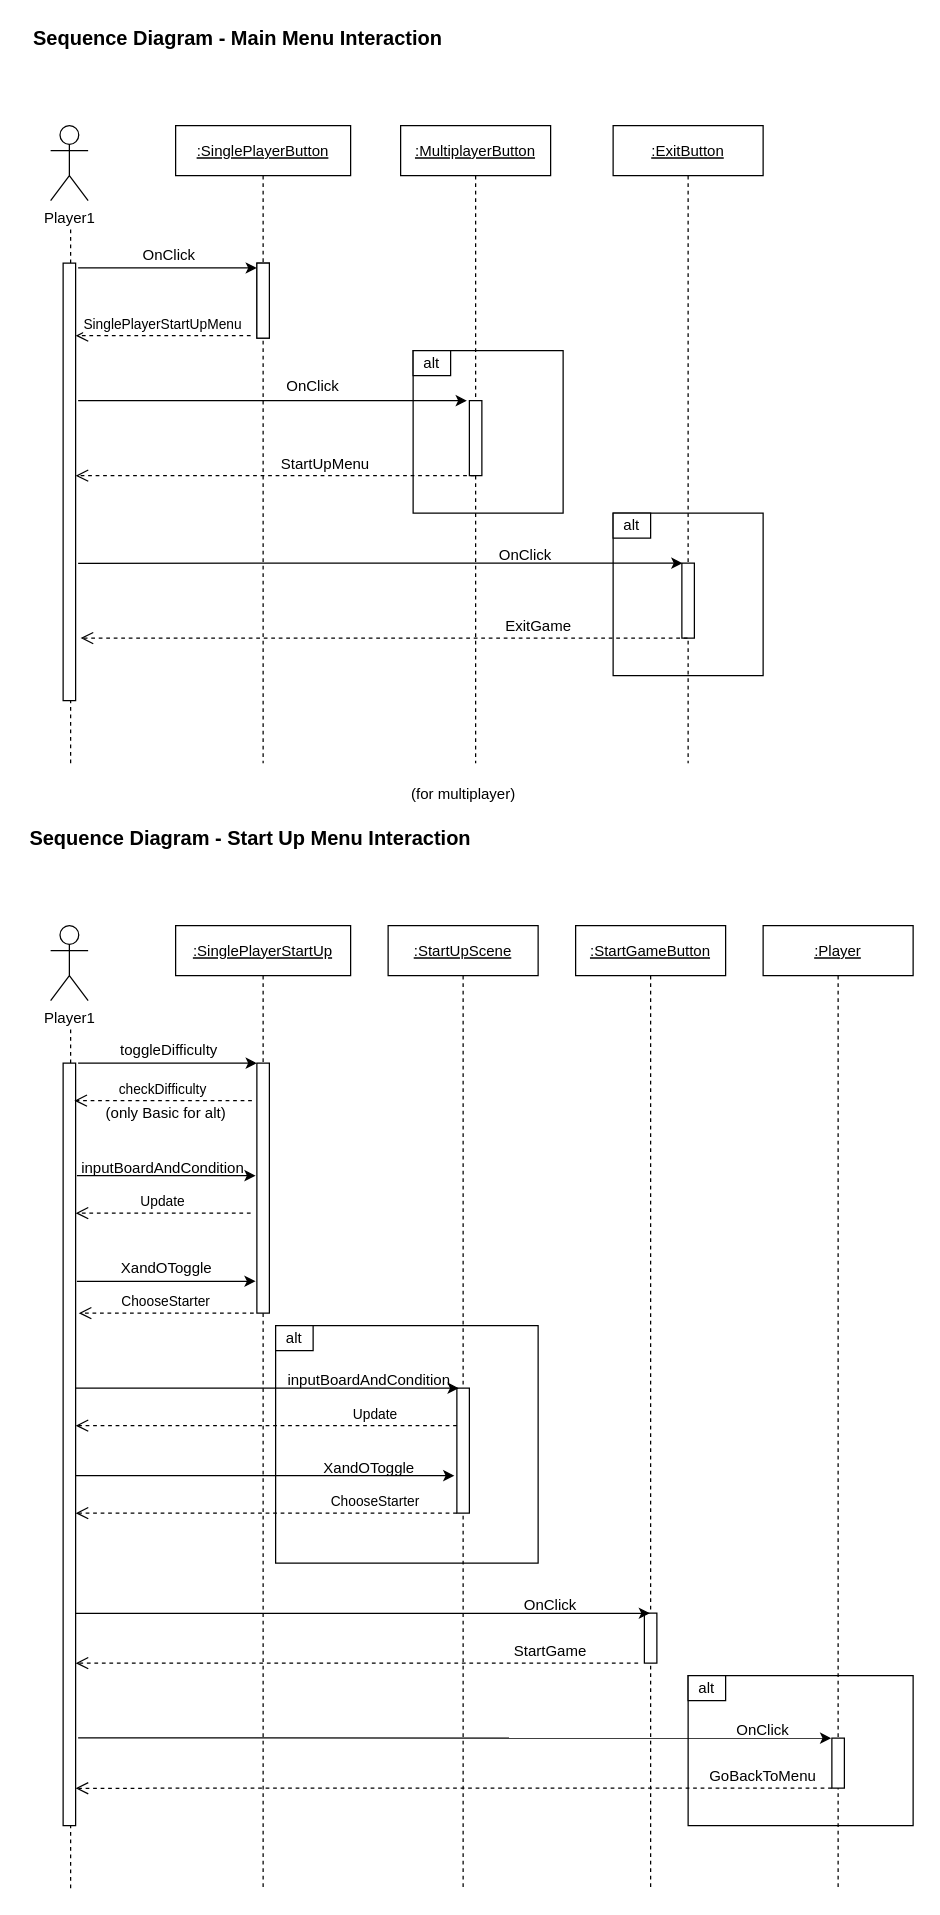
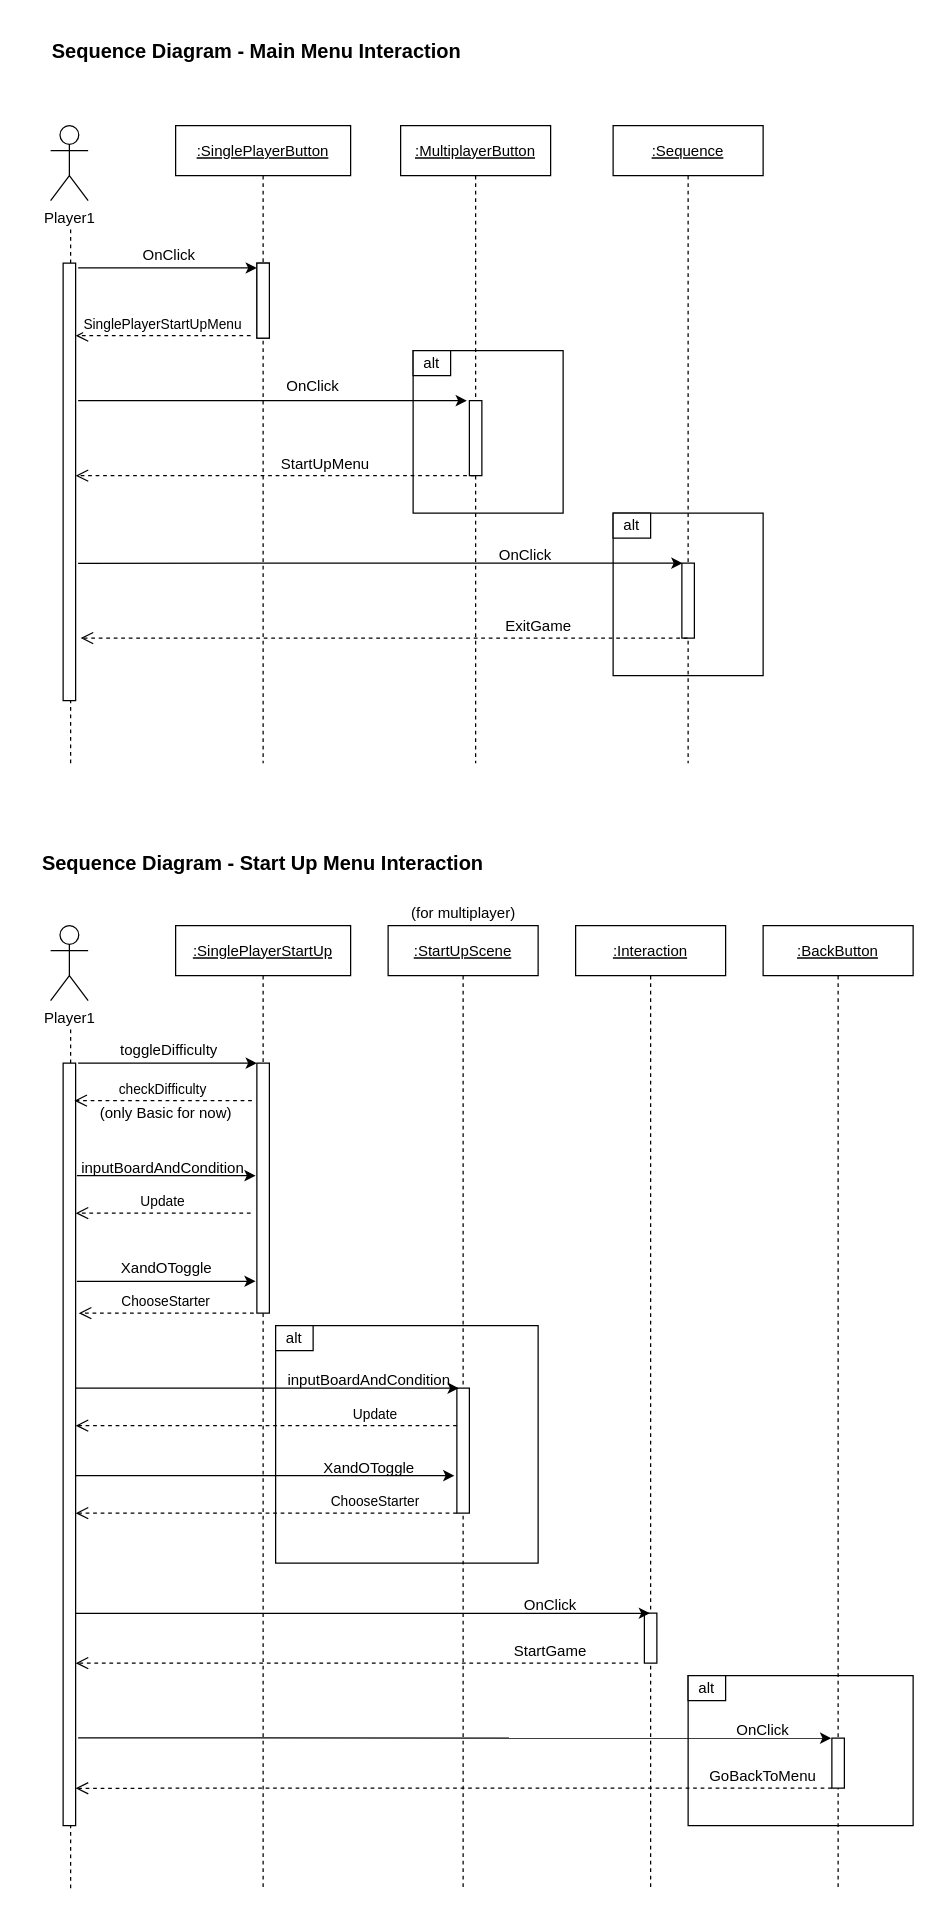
node "Sequence Diagram - Main Menu Interaction": moved (238, 38) -> (257, 51)
node ":ExitButton": label ":ExitButton" -> ":Sequence"
node "(for multiplayer)": moved (463, 794) -> (463, 913)
node "Sequence Diagram - Start Up Menu Interaction": moved (251, 838) -> (263, 863)
node ":StartGameButton": label ":StartGameButton" -> ":Interaction"
node ":Player": label ":Player" -> ":BackButton"
node "(only Basic for alt)": label "(only Basic for alt)" -> "(only Basic for now)"
